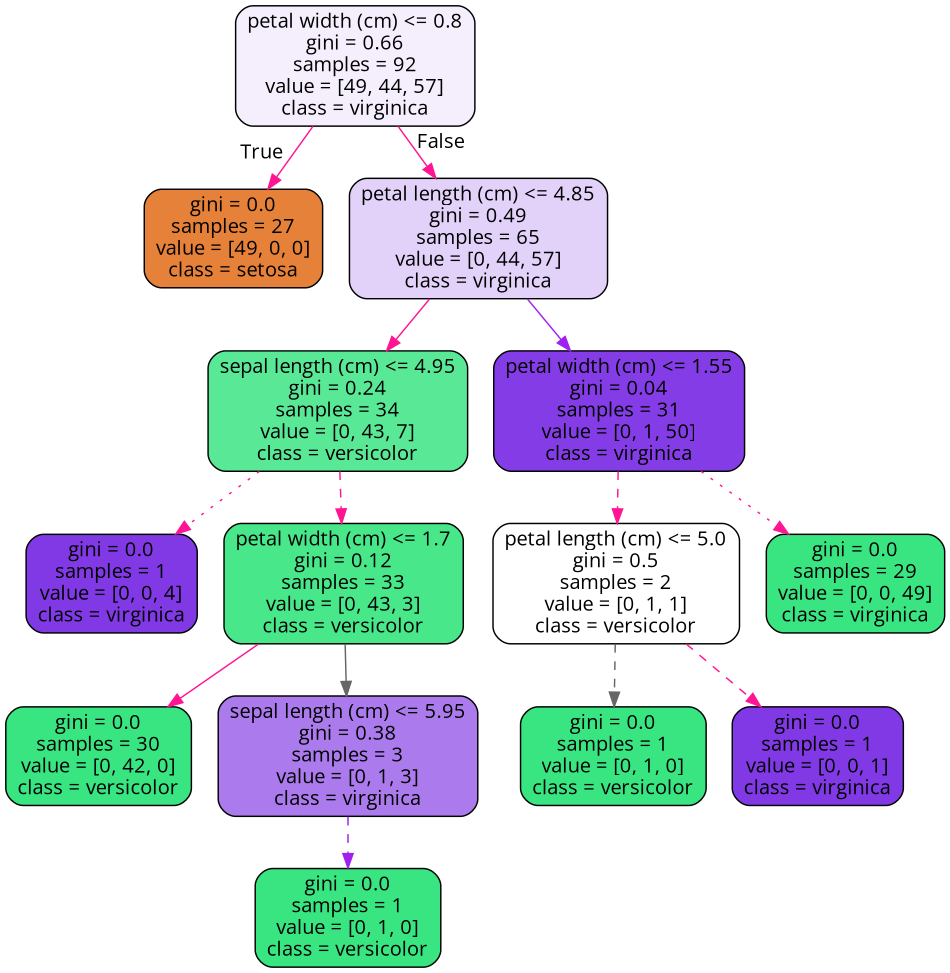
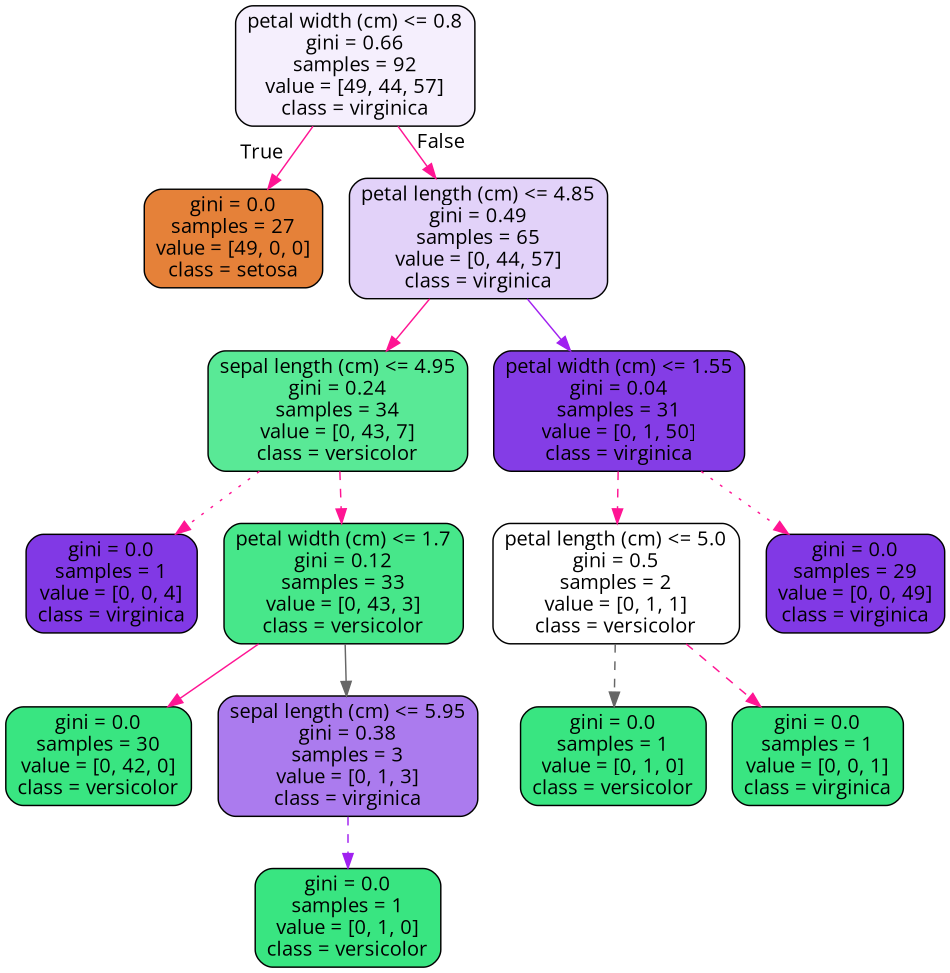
node "gini = 0.0 samples = 29 value = [0, 0, 49] class = virginica": fillcolor #39e581 -> #8139e5
node "gini = 0.0 samples = 1 value = [0, 0, 1] class = virginica": fillcolor #8139e5 -> #39e581
